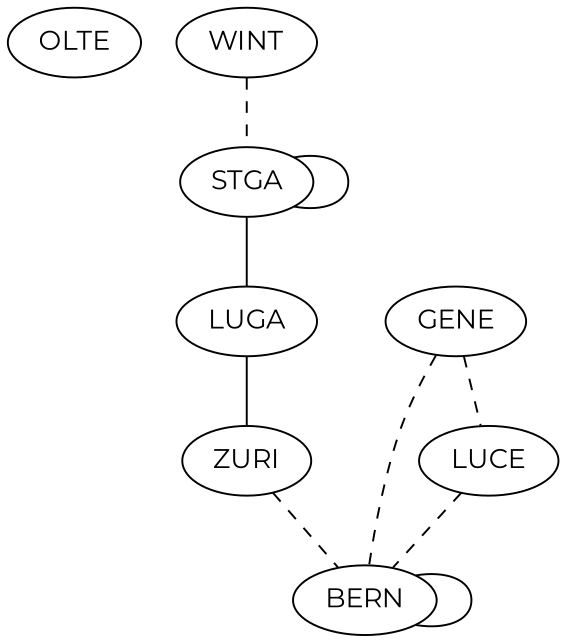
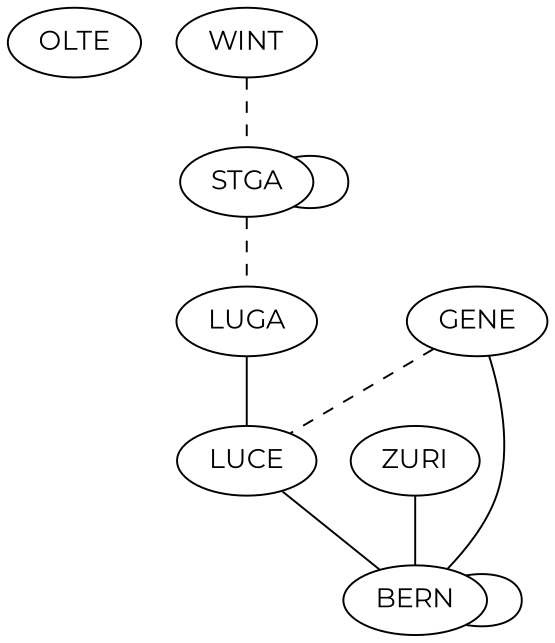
edge "STGA" -- "LUGA": style solid -> dashed
edge "LUGA" -- "ZURI": now "LUGA" -- "LUCE"
edge "GENE" -- "BERN": style dashed -> solid
edge "ZURI" -- "BERN": style dashed -> solid
edge "LUCE" -- "BERN": style dashed -> solid
